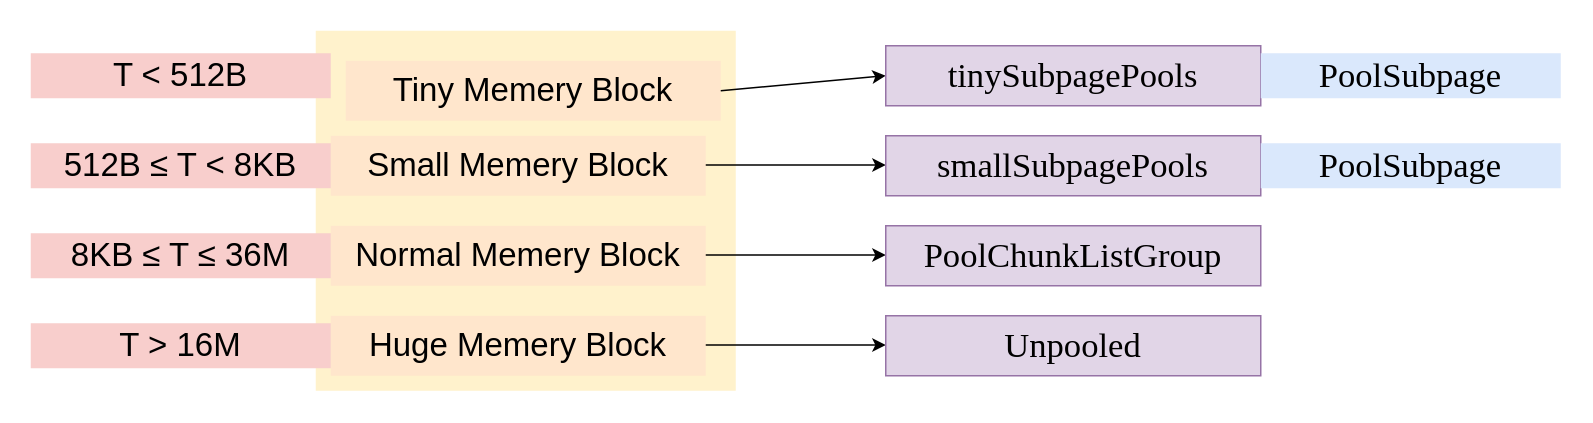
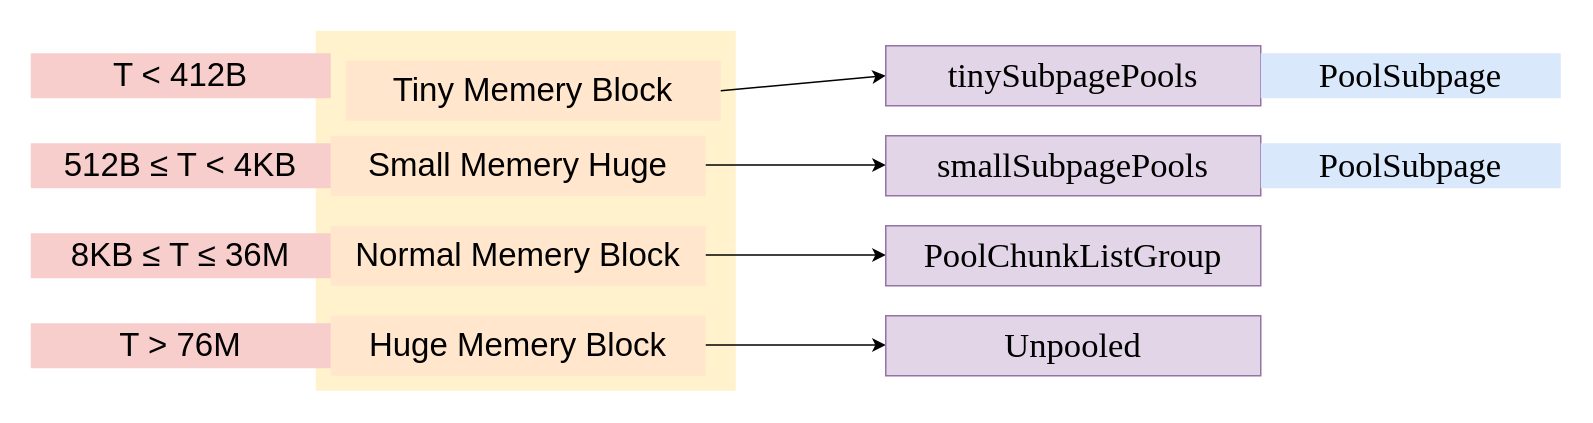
node "T < 512B": label "T < 512B" -> "T < 412B"
node "512B ≤ T < 8KB": label "512B ≤ T < 8KB" -> "512B ≤ T < 4KB"
node "Small Memery Block": label "Small Memery Block" -> "Small Memery Huge"
node "T > 16M": label "T > 16M" -> "T > 76M"
